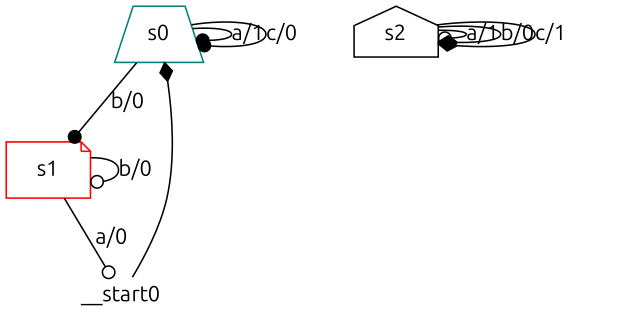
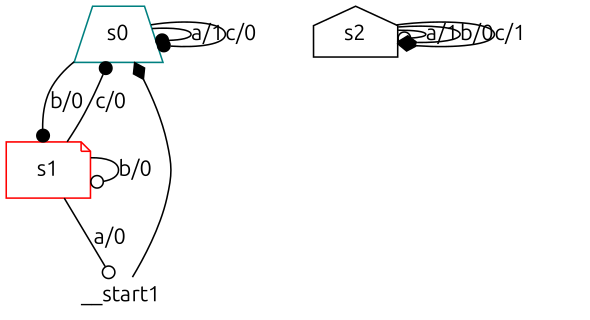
edge "s1" -> "s0": added, label "c/0"
node "__start0": label "__start0" -> "__start1"
